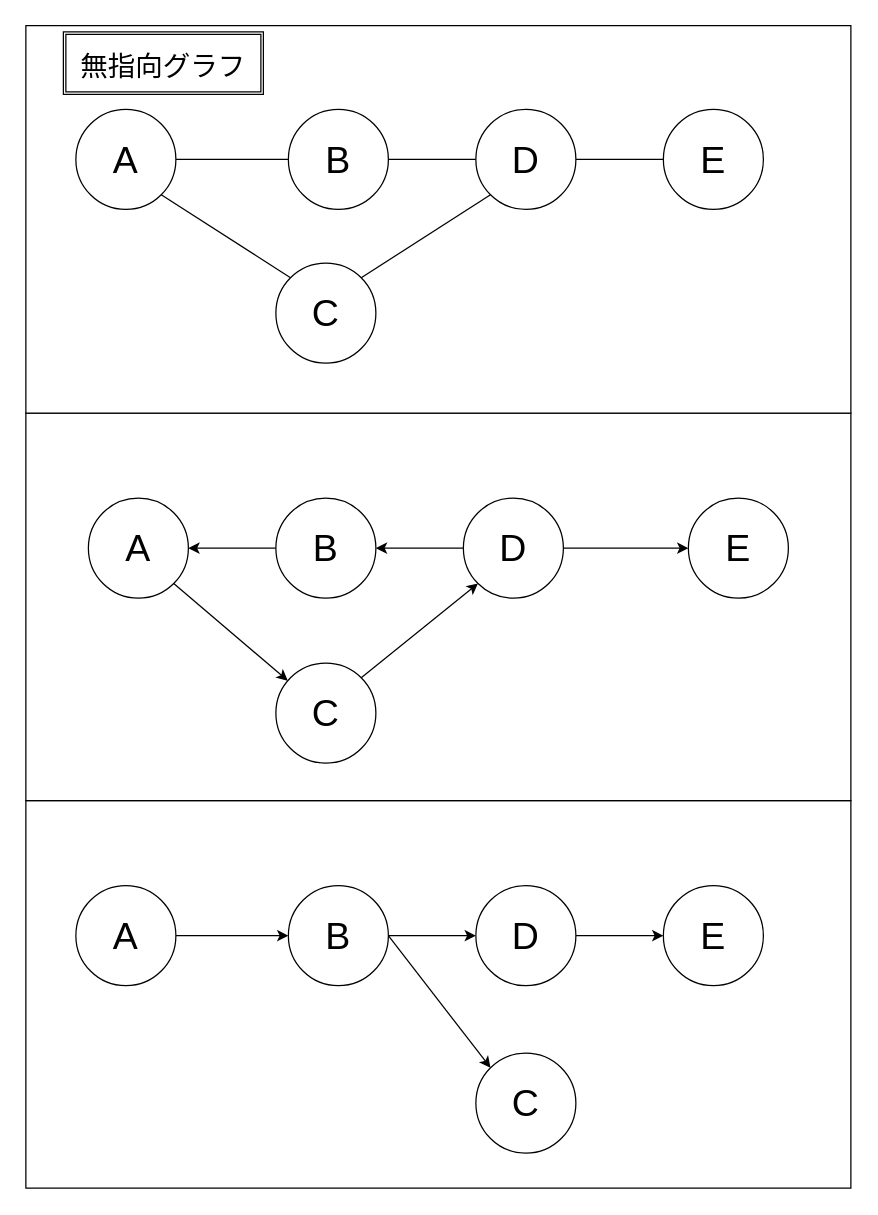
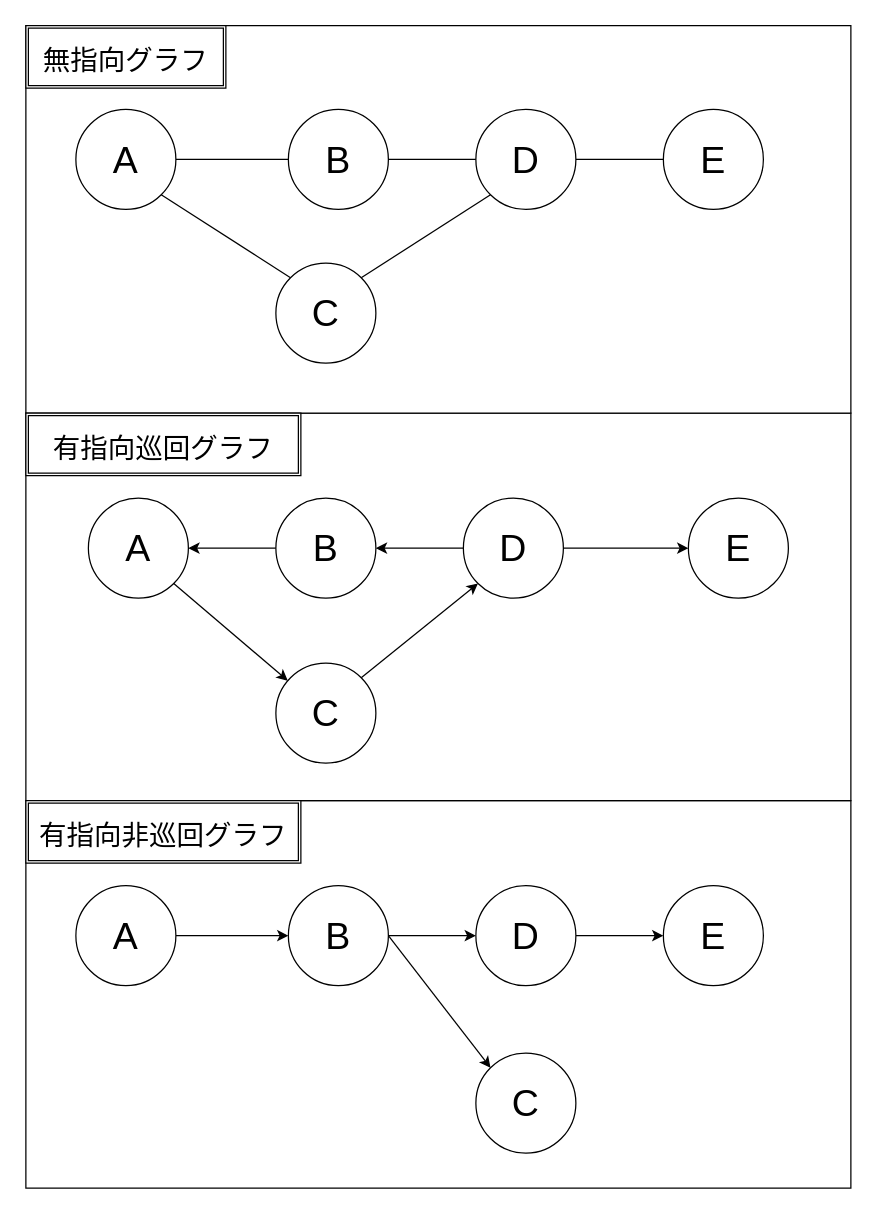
node "無指向グラフ": moved (163, 63) -> (126, 57)
node "有指向巡回グラフ": added
node "有指向非巡回グラフ": added
